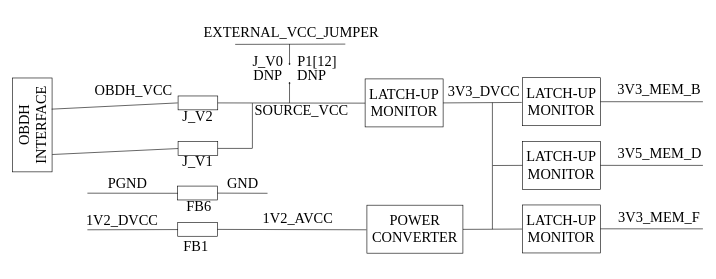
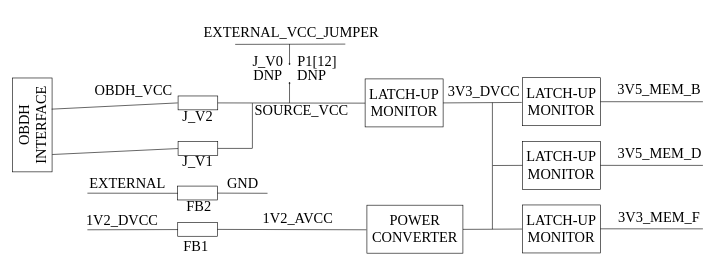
node "3V3_MEM_B": label "3V3_MEM_B" -> "3V5_MEM_B"
node "PGND": label "PGND" -> "EXTERNAL"
node "FB6": label "FB6" -> "FB2"
